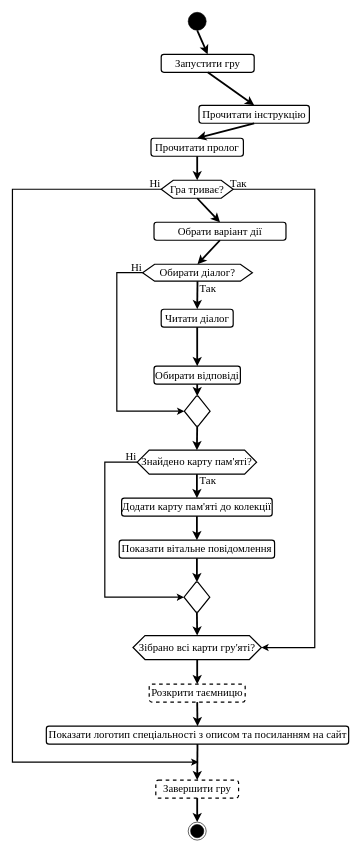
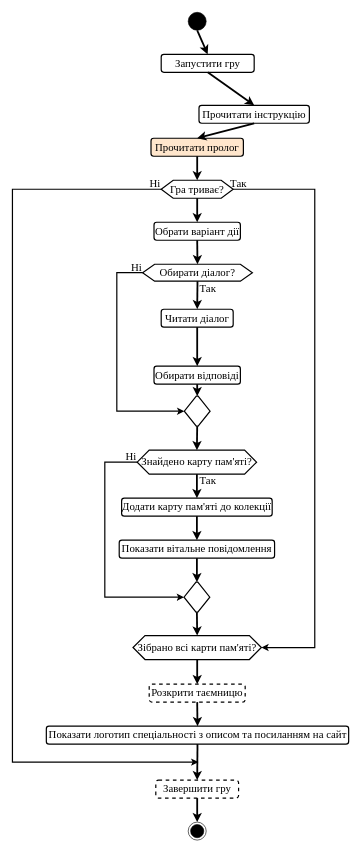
node "Прочитати пролог": fillcolor #ffffff -> #ffe6cc
node "Обрати варіант дії": size 132x18 -> 86x18
node "Зібрано всі карти гру'яті?": label "Зібрано всі карти гру'яті?" -> "Зібрано всі карти пам'яті?"
